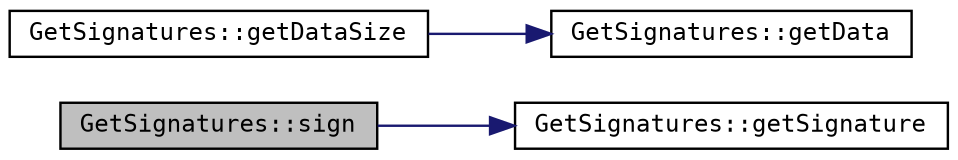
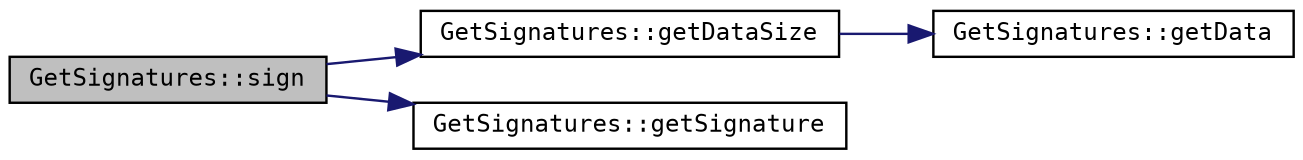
edge "GetSignatures::sign" -> "GetSignatures::getDataSize": added
